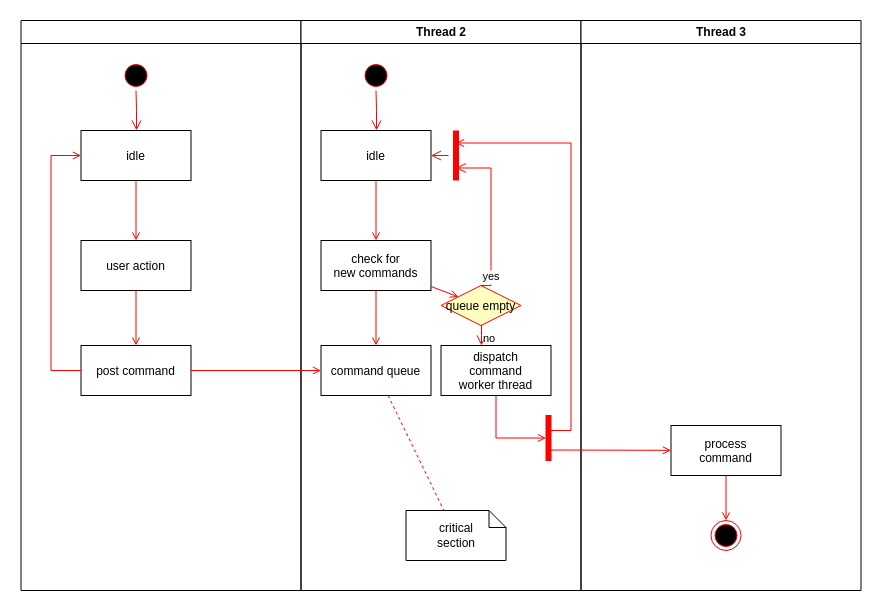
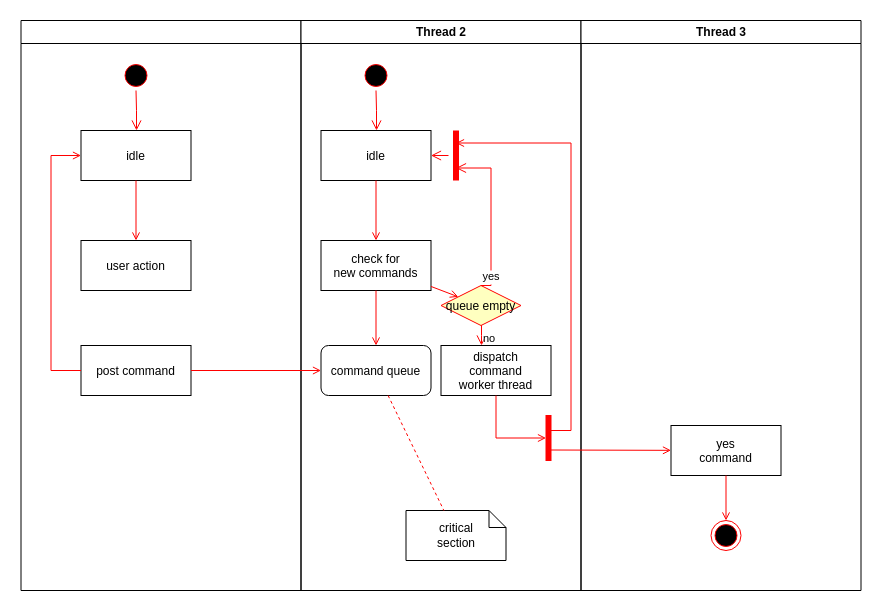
edge "user action" -> "post command": removed
node "command queue": shape rectangle -> rounded rectangle
node "process command": label "process command" -> "yes command"
